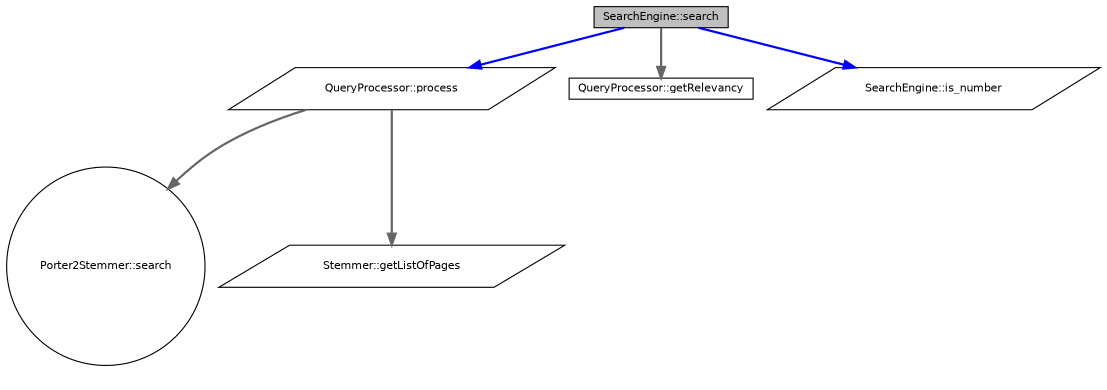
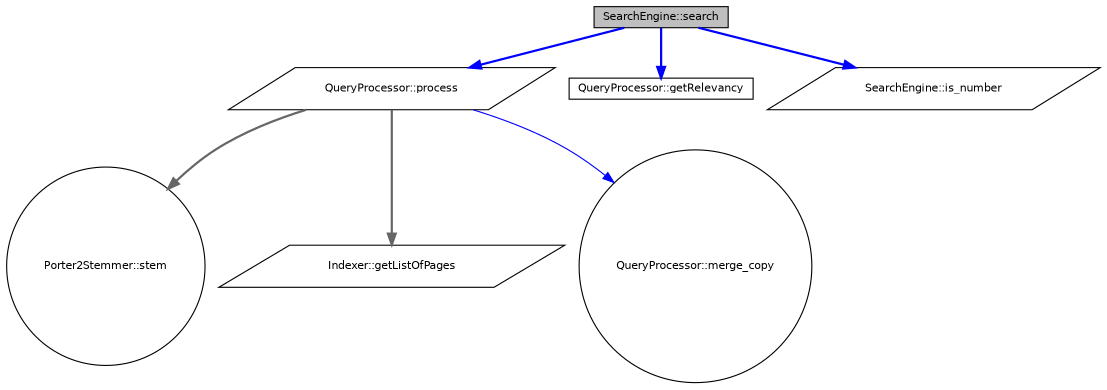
edge "SearchEngine::search" -> "QueryProcessor::getRelevancy": color gray40 -> blue
node "Porter2Stemmer::search": label "Porter2Stemmer::search" -> "Porter2Stemmer::stem"
node "Stemmer::getListOfPages": label "Stemmer::getListOfPages" -> "Indexer::getListOfPages"
node "QueryProcessor::merge_copy": added
